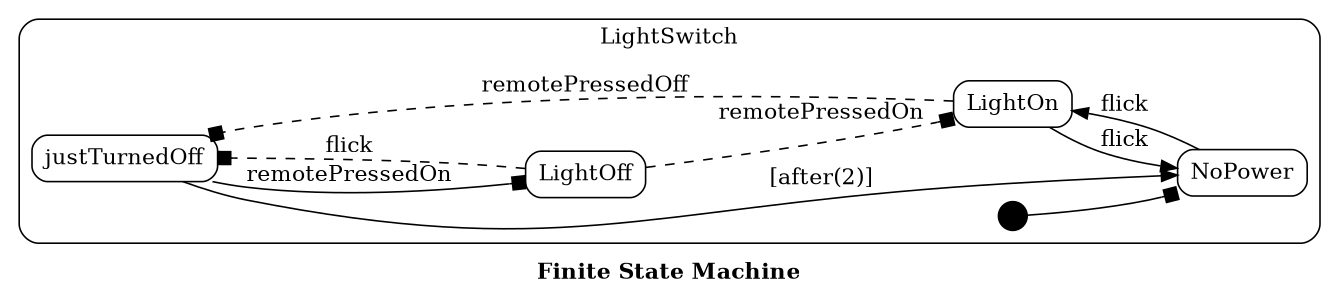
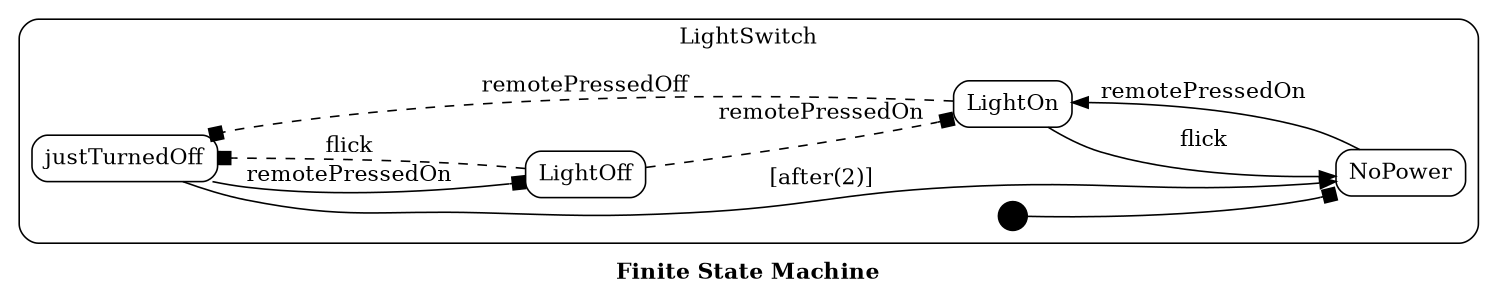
edge "NoPower" -> "LightOn": label "flick" -> "remotePressedOn"
